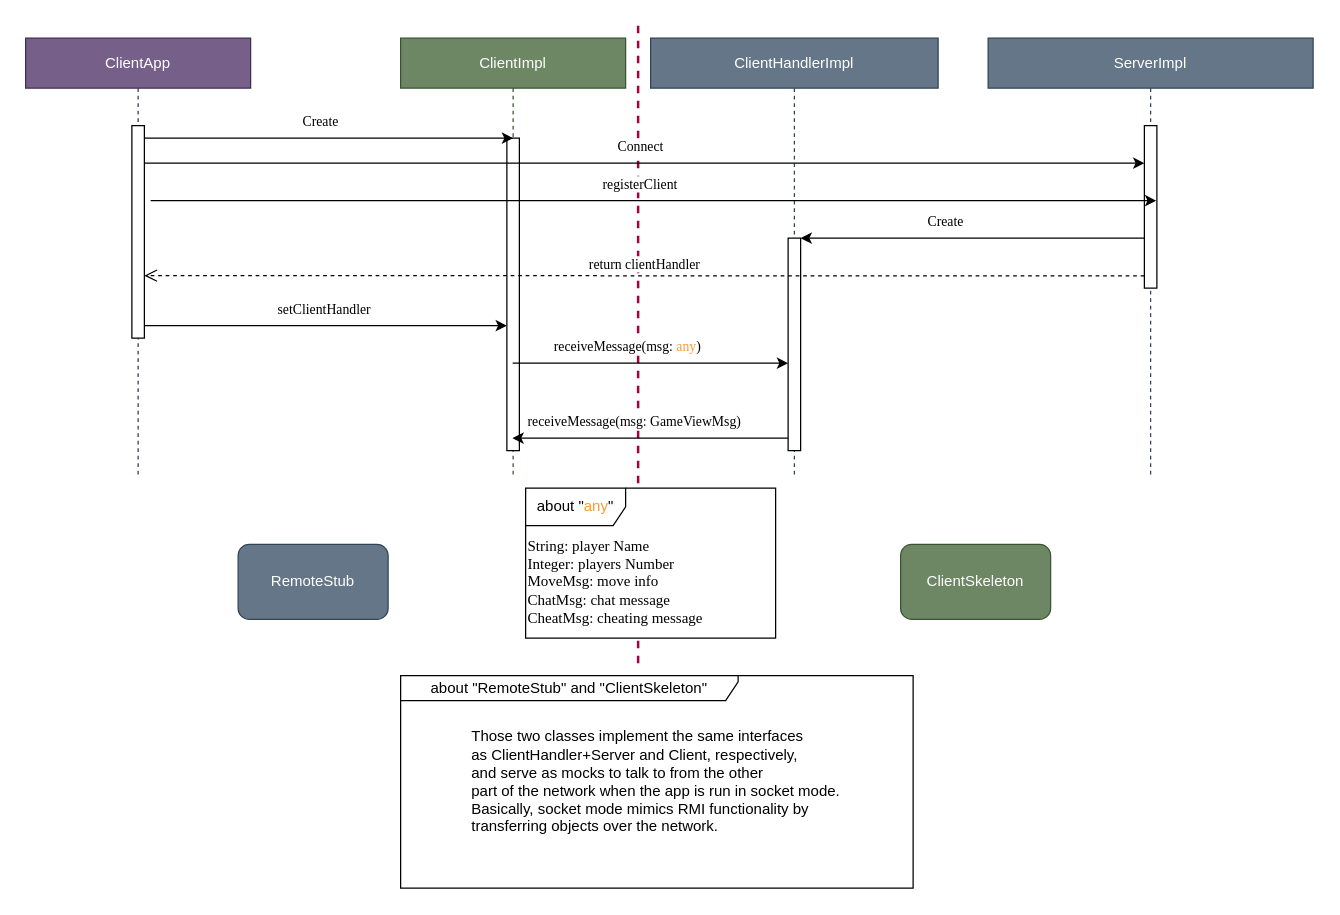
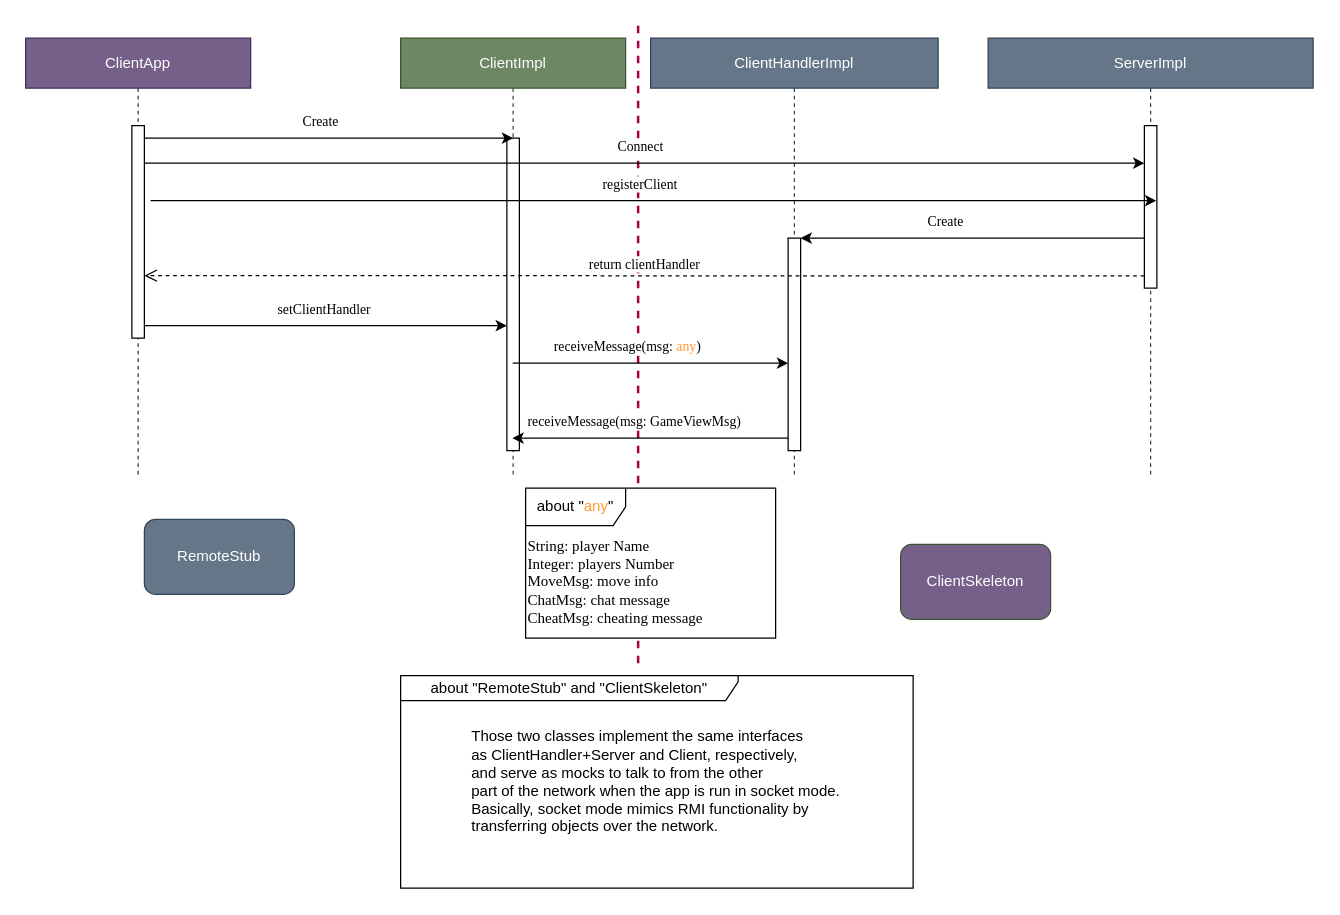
node "RemoteStub": moved (313, 582) -> (219, 557)
node "ClientSkeleton": fillcolor #6d8764 -> #76608a
